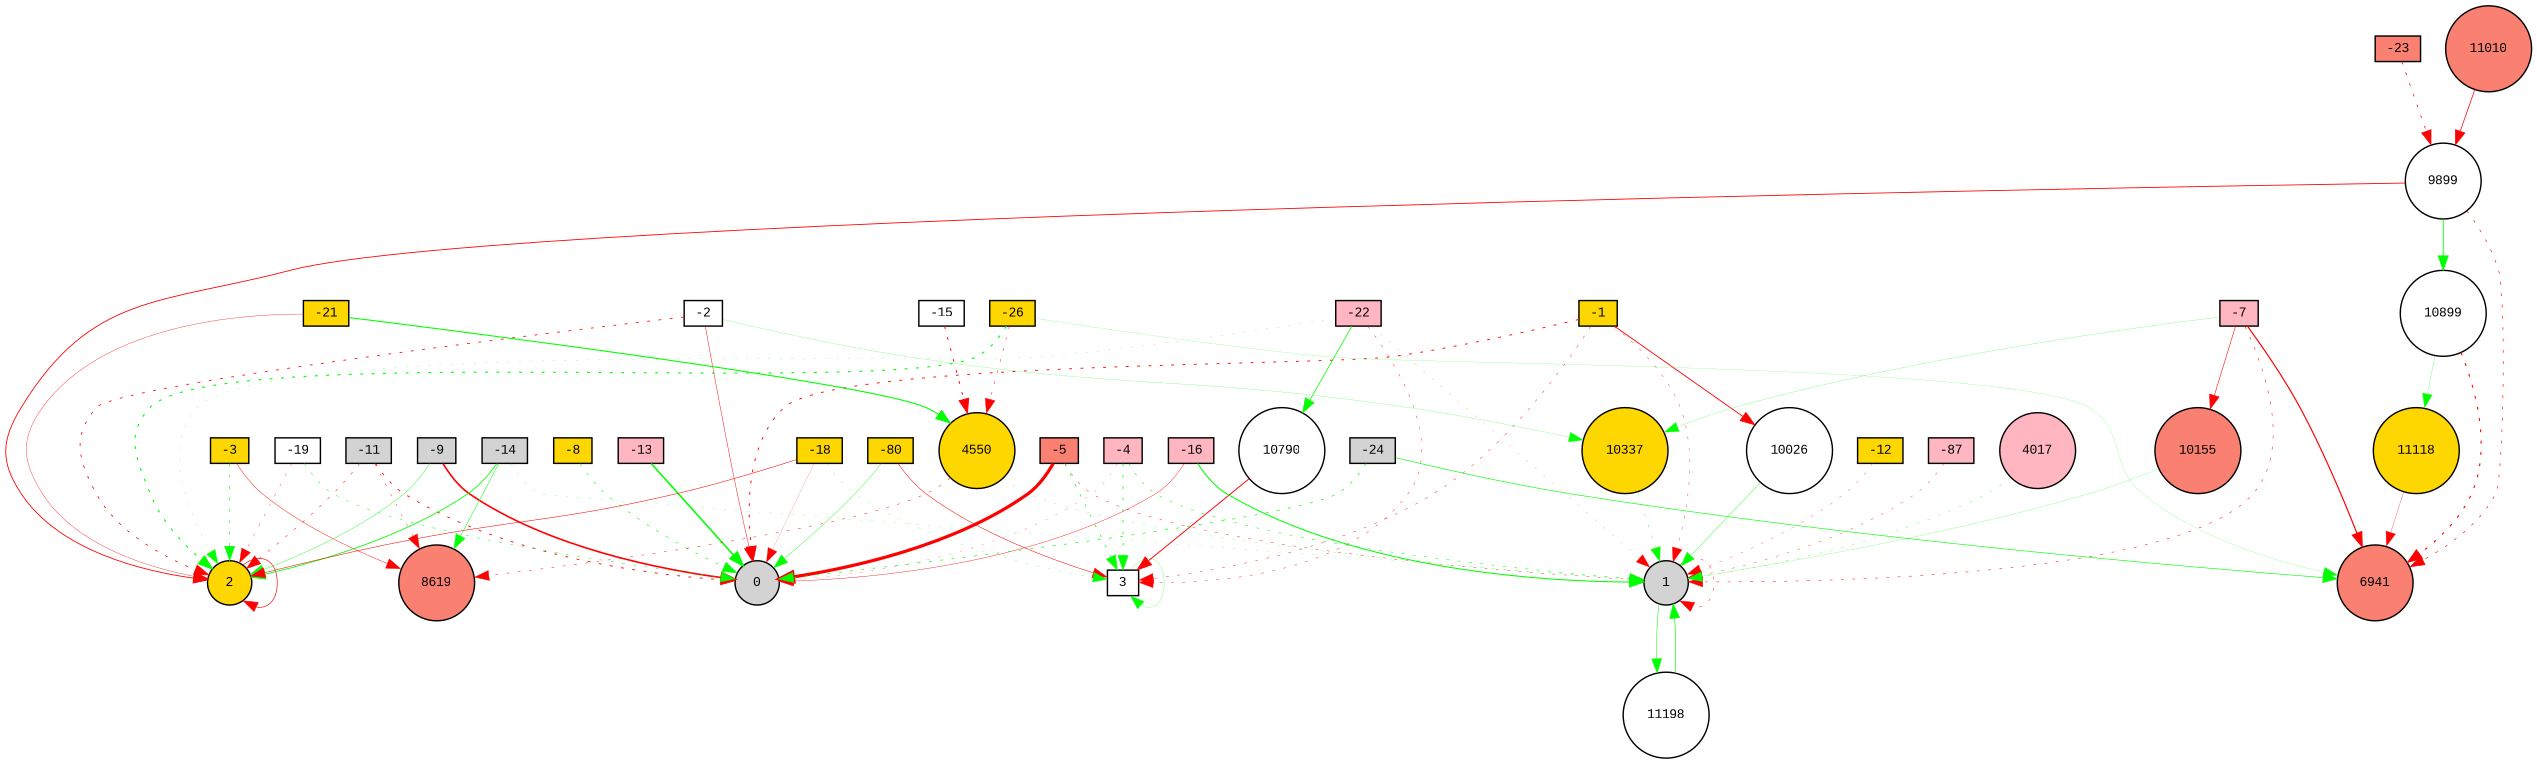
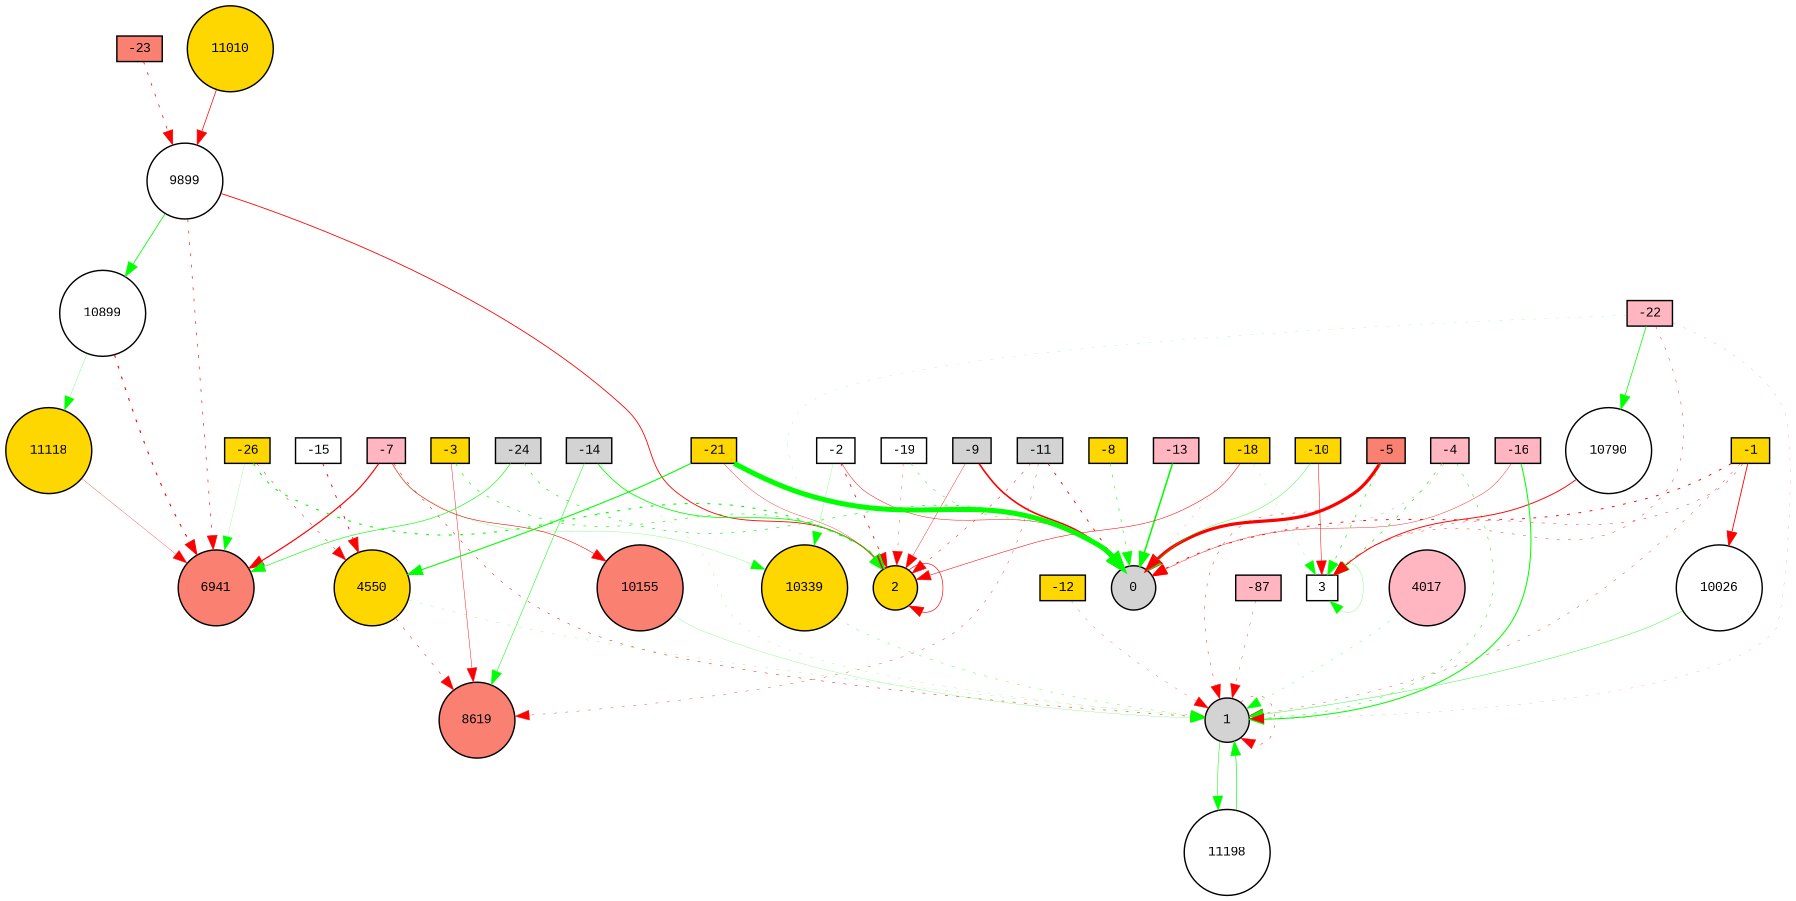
node "11010": fillcolor salmon -> gold
node "-80": label "-80" -> "-10"
node "10337": label "10337" -> "10339"
edge "-18" -> "0": style solid -> dotted
edge "-21" -> "0": added
edge "-9" -> "2": color green -> red
